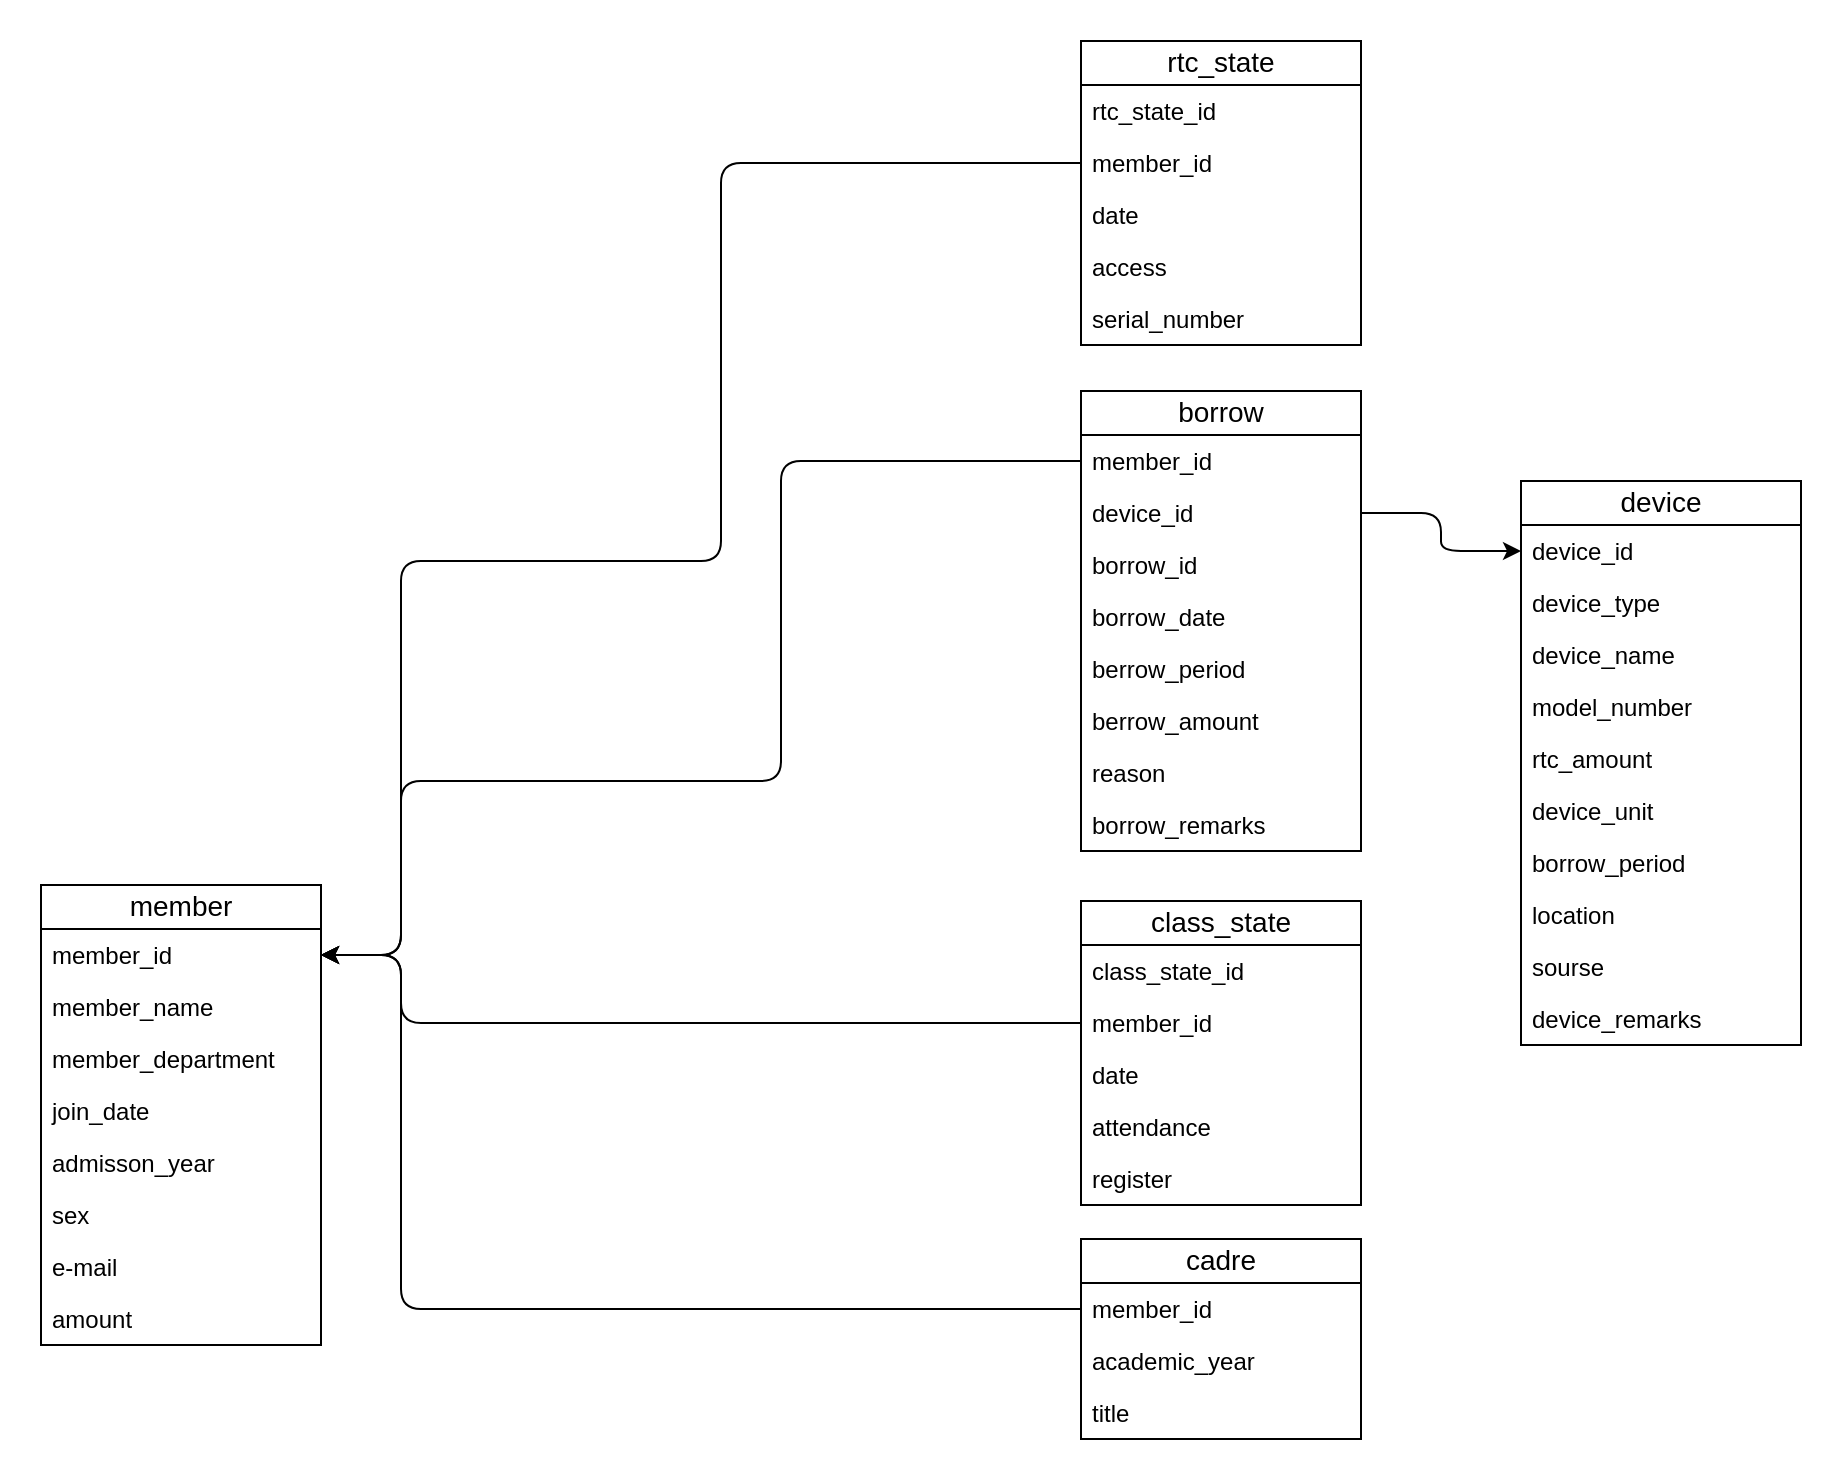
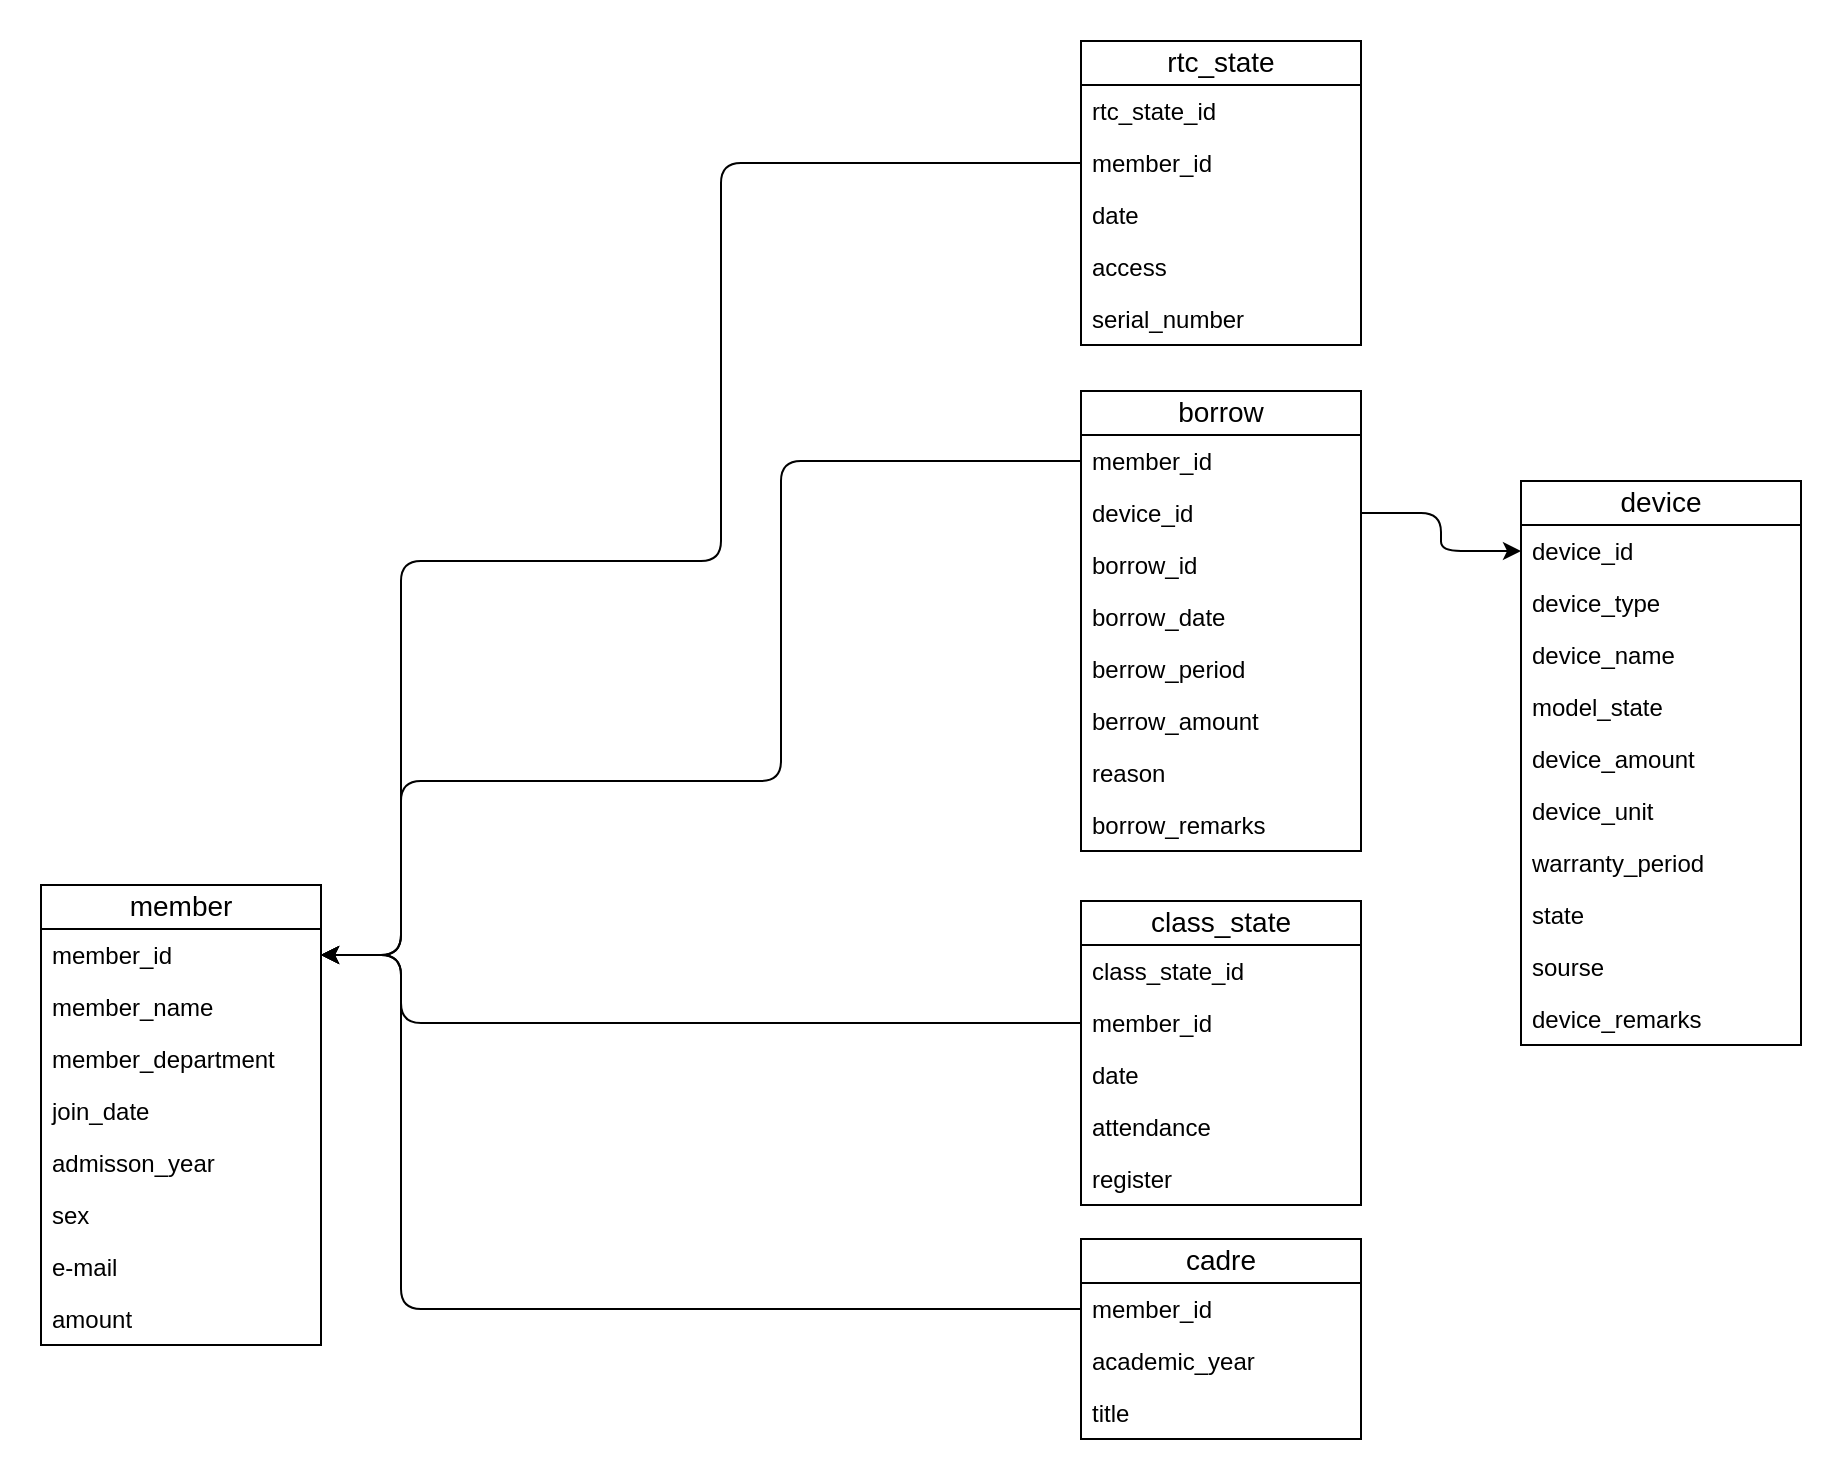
node "model_number": label "model_number" -> "model_state"
node "rtc_amount": label "rtc_amount" -> "device_amount"
node "borrow_period": label "borrow_period" -> "warranty_period"
node "location": label "location" -> "state"
